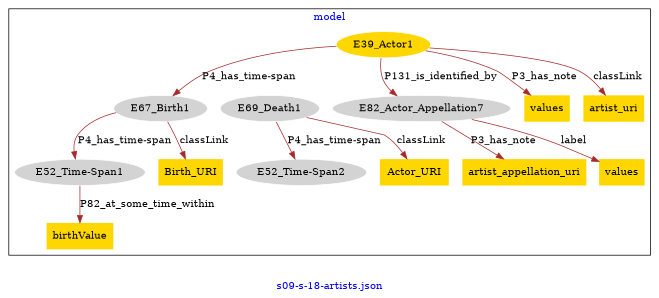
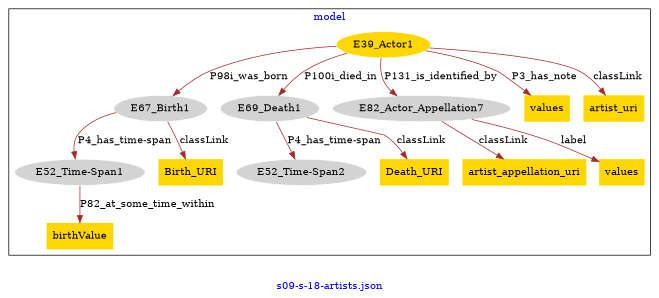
edge "E39_Actor1" -> "E69_Death1": added, label "P100i_died_in"
edge "E39_Actor1" -> "E67_Birth1": label "P4_has_time-span" -> "P98i_was_born"
edge "E82_Actor_Appellation7" -> "artist_appellation_uri": label "P3_has_note" -> "classLink"
node "Actor_URI": label "Actor_URI" -> "Death_URI"
